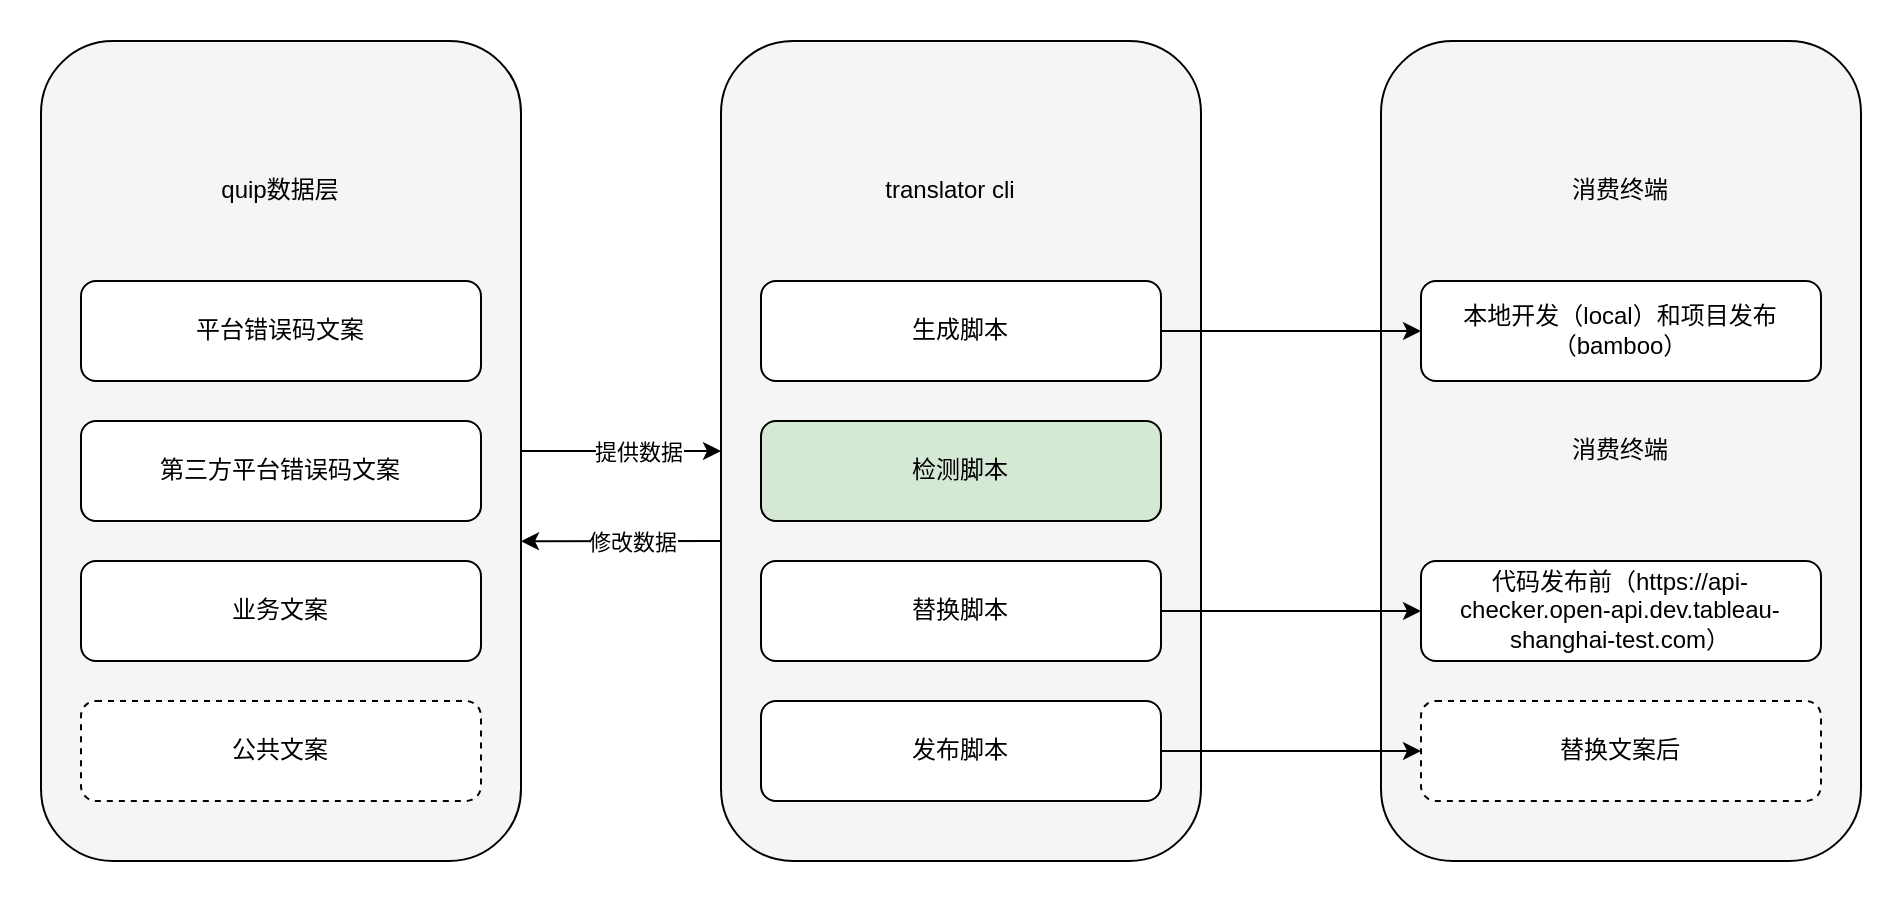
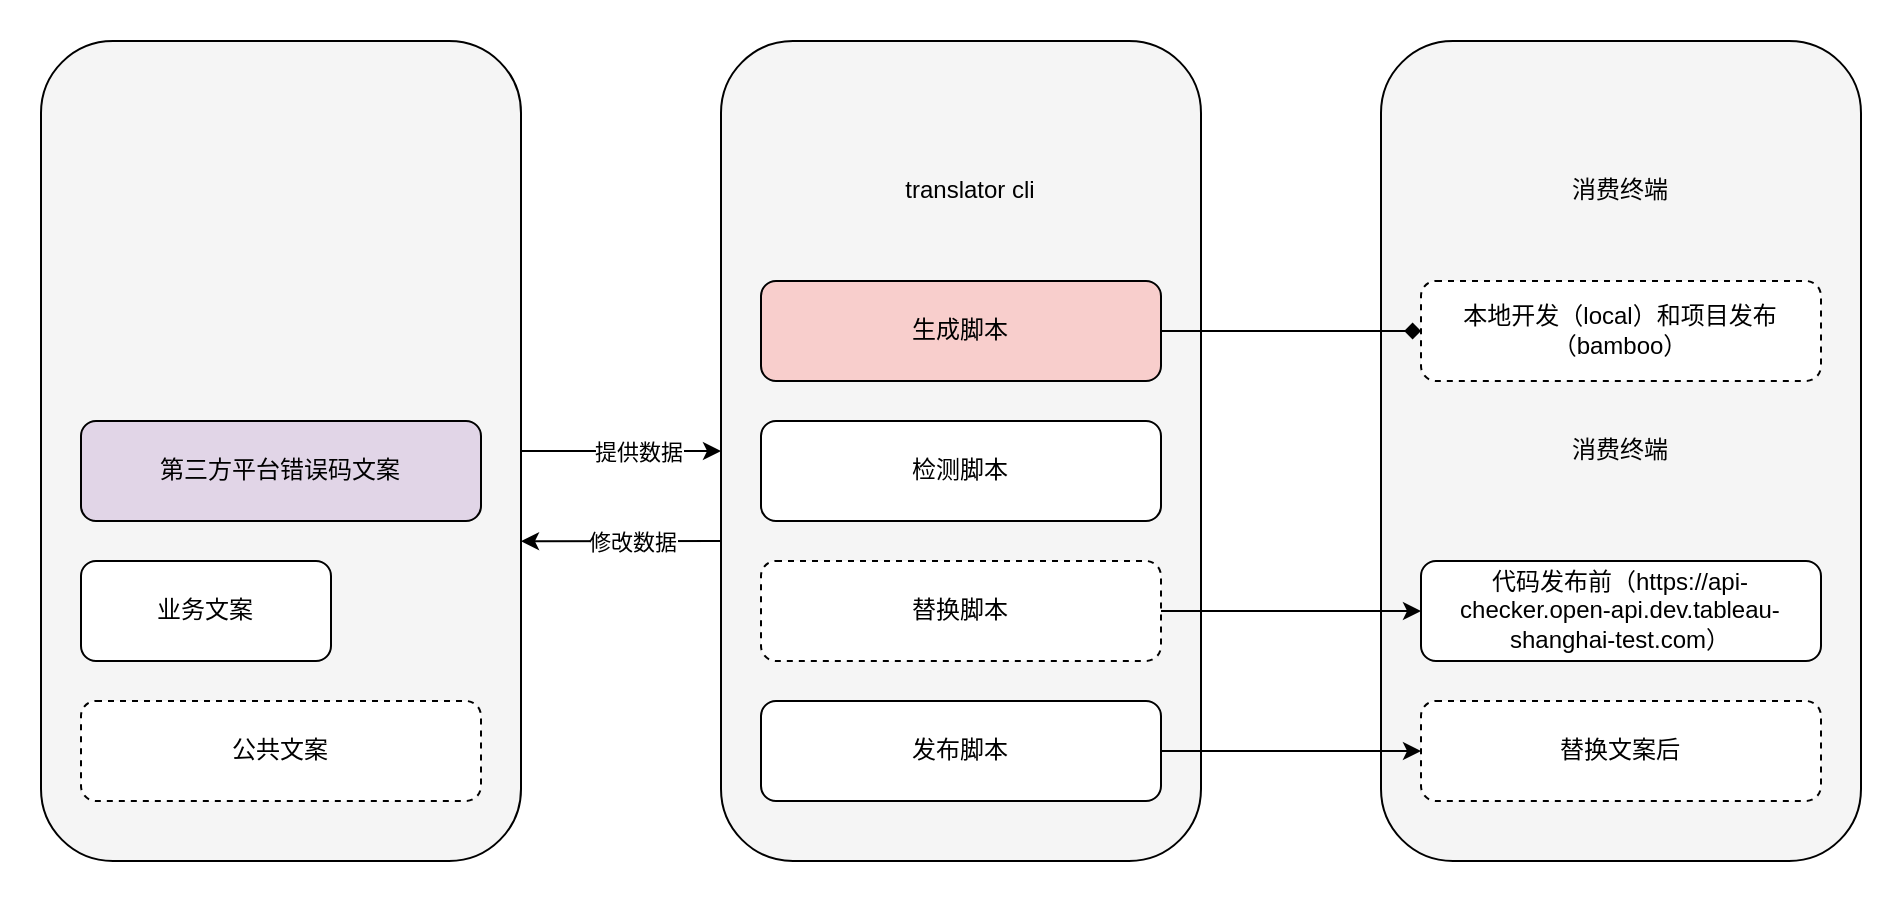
node "quip数据层": removed
node "translator cli": moved (951, 191) -> (971, 191)
node "平台错误码文案": removed
node "生成脚本": fillcolor #ffffff -> #f8cecc
edge "生成脚本" -> "本地开发（local）和项目发布（bamboo）": arrowhead classic -> diamond
node "本地开发（local）和项目发布（bamboo）": style solid -> dashed
node "第三方平台错误码文案": fillcolor #ffffff -> #e1d5e7
node "检测脚本": fillcolor #d5e8d4 -> #ffffff
node "业务文案": size 400x100 -> 250x100
node "替换脚本": style solid -> dashed
